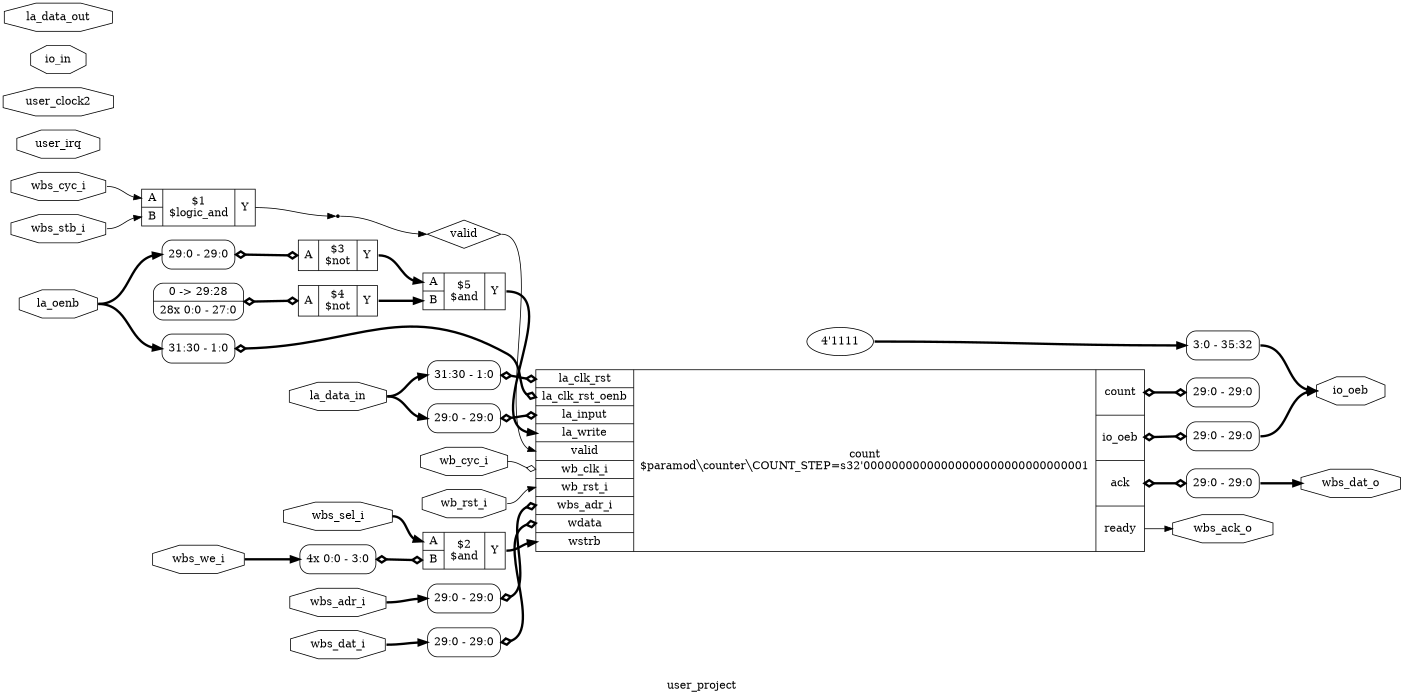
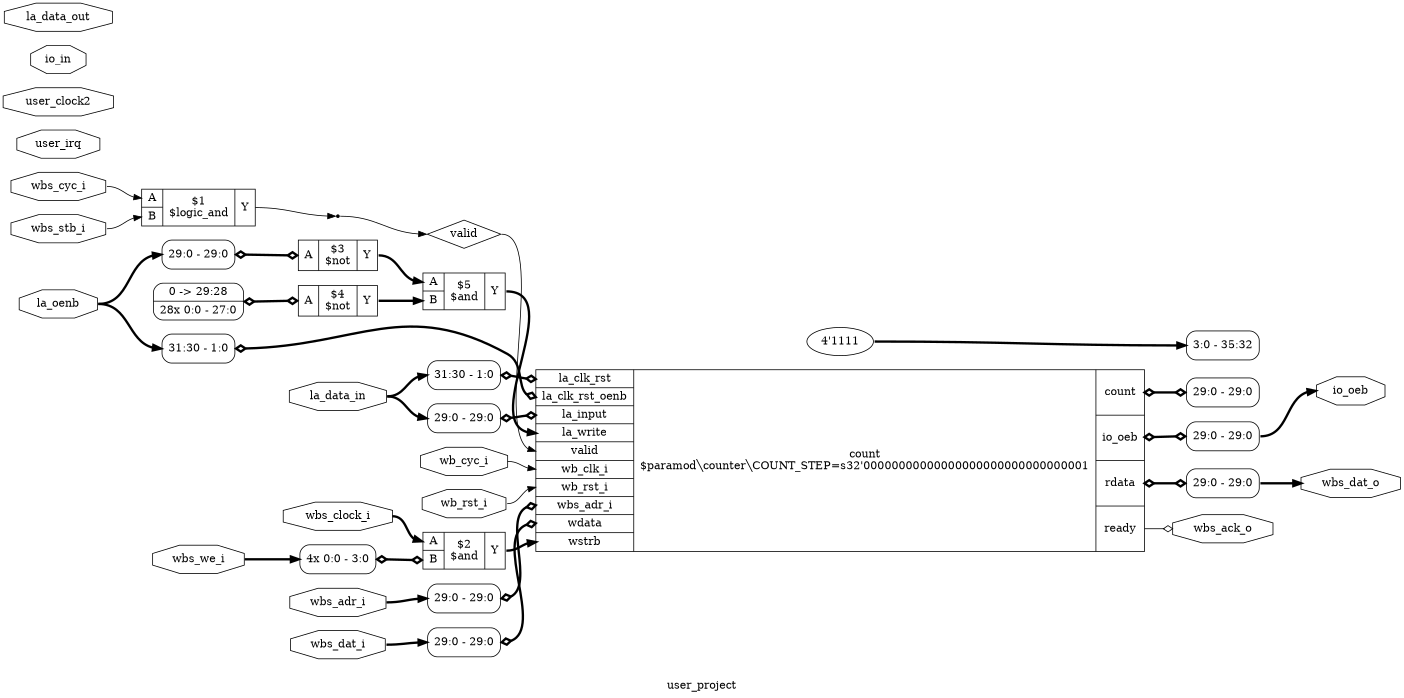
edge "3:0 - 35:32" -> "io_oeb": removed
edge "wb_cyc_i" -> "la_clk_rst": arrowhead odiamond -> normal
node "la_clk_rst": text "ack" -> "rdata"
node "wbs_sel_i": label "wbs_sel_i" -> "wbs_clock_i"
edge "la_clk_rst" -> "wbs_ack_o": arrowhead normal -> odiamond
